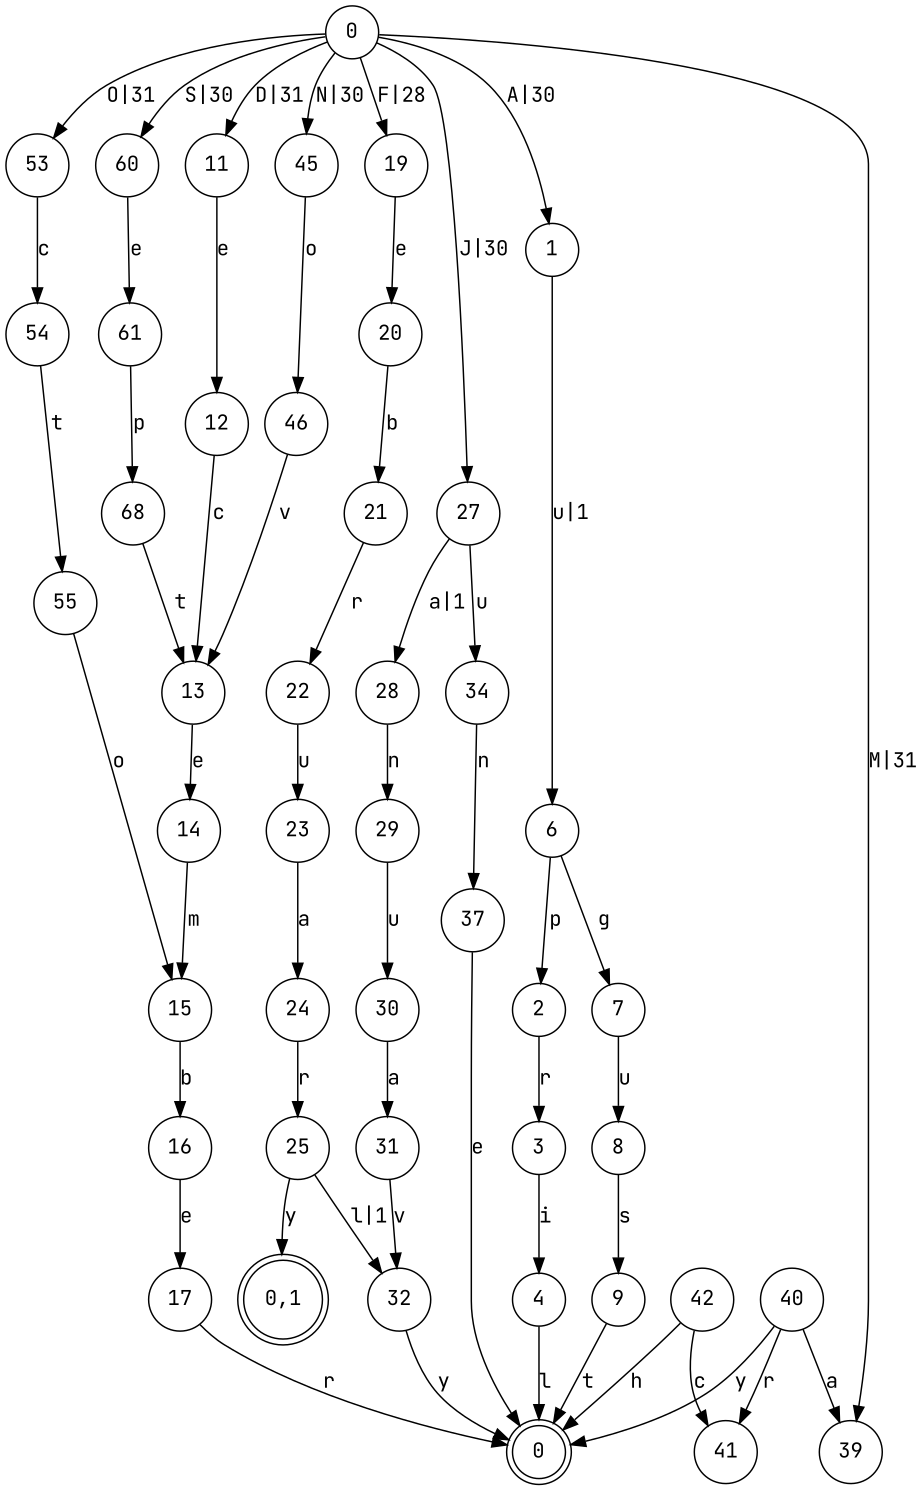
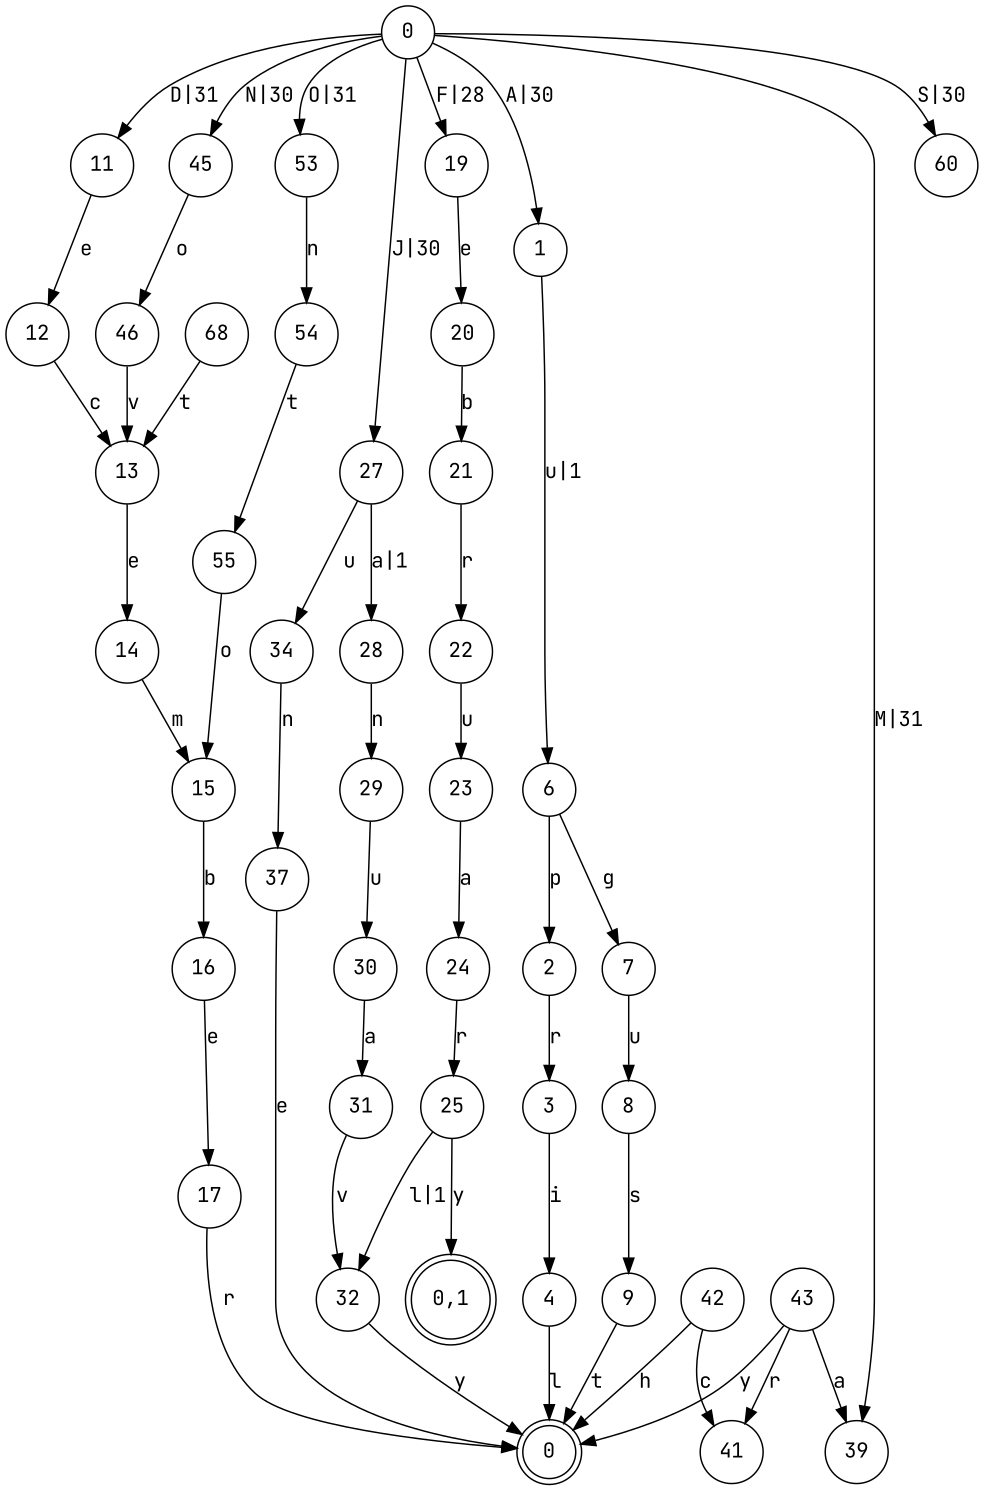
edge "53" -> "54": label "c" -> "n"
node "61": removed
node "40": label "40" -> "43"
